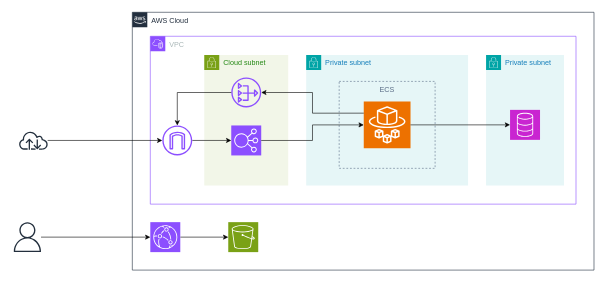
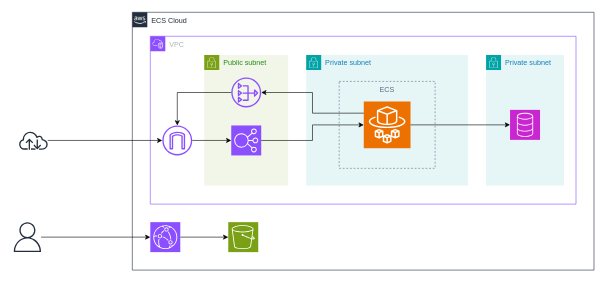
node "AWS Cloud": label "AWS Cloud" -> "ECS Cloud"
node "Cloud subnet": label "Cloud subnet" -> "Public subnet"
